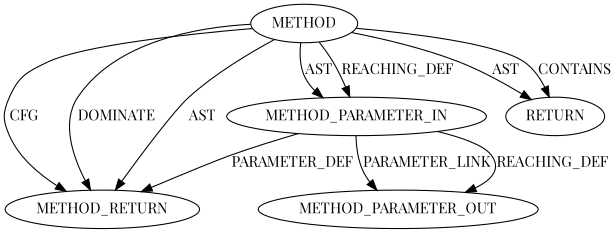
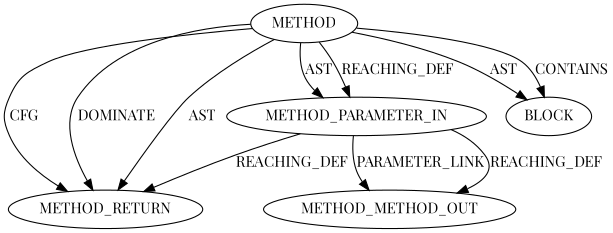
node "RETURN": label "RETURN" -> "BLOCK"
edge "METHOD_PARAMETER_IN" -> "METHOD_RETURN": label "PARAMETER_DEF" -> "REACHING_DEF"
node "METHOD_PARAMETER_OUT": label "METHOD_PARAMETER_OUT" -> "METHOD_METHOD_OUT"
